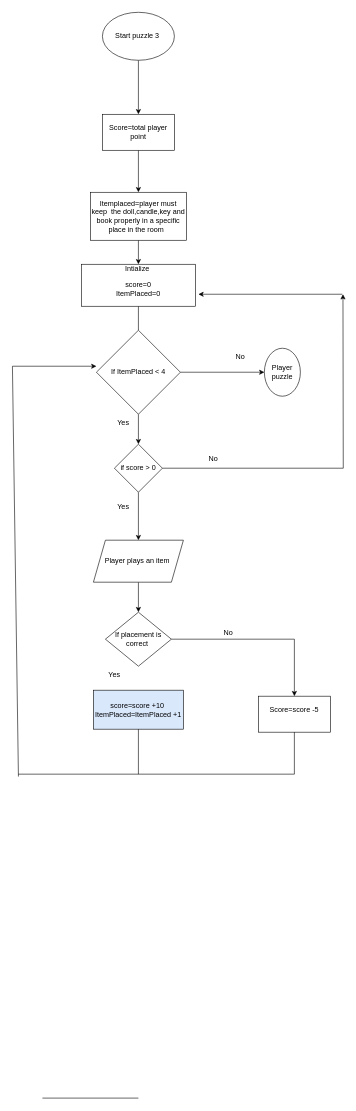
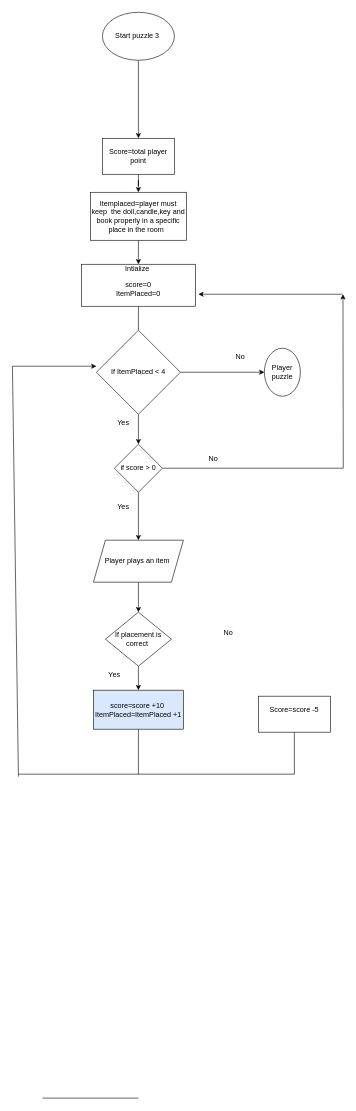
node "Score=total player point": moved (138, 132) -> (138, 156)
edge "If placement is correct" -> "Score=score -5": now "If placement is correct" -> "score=score +10 ItemPlaced=ItemPlaced +1"
